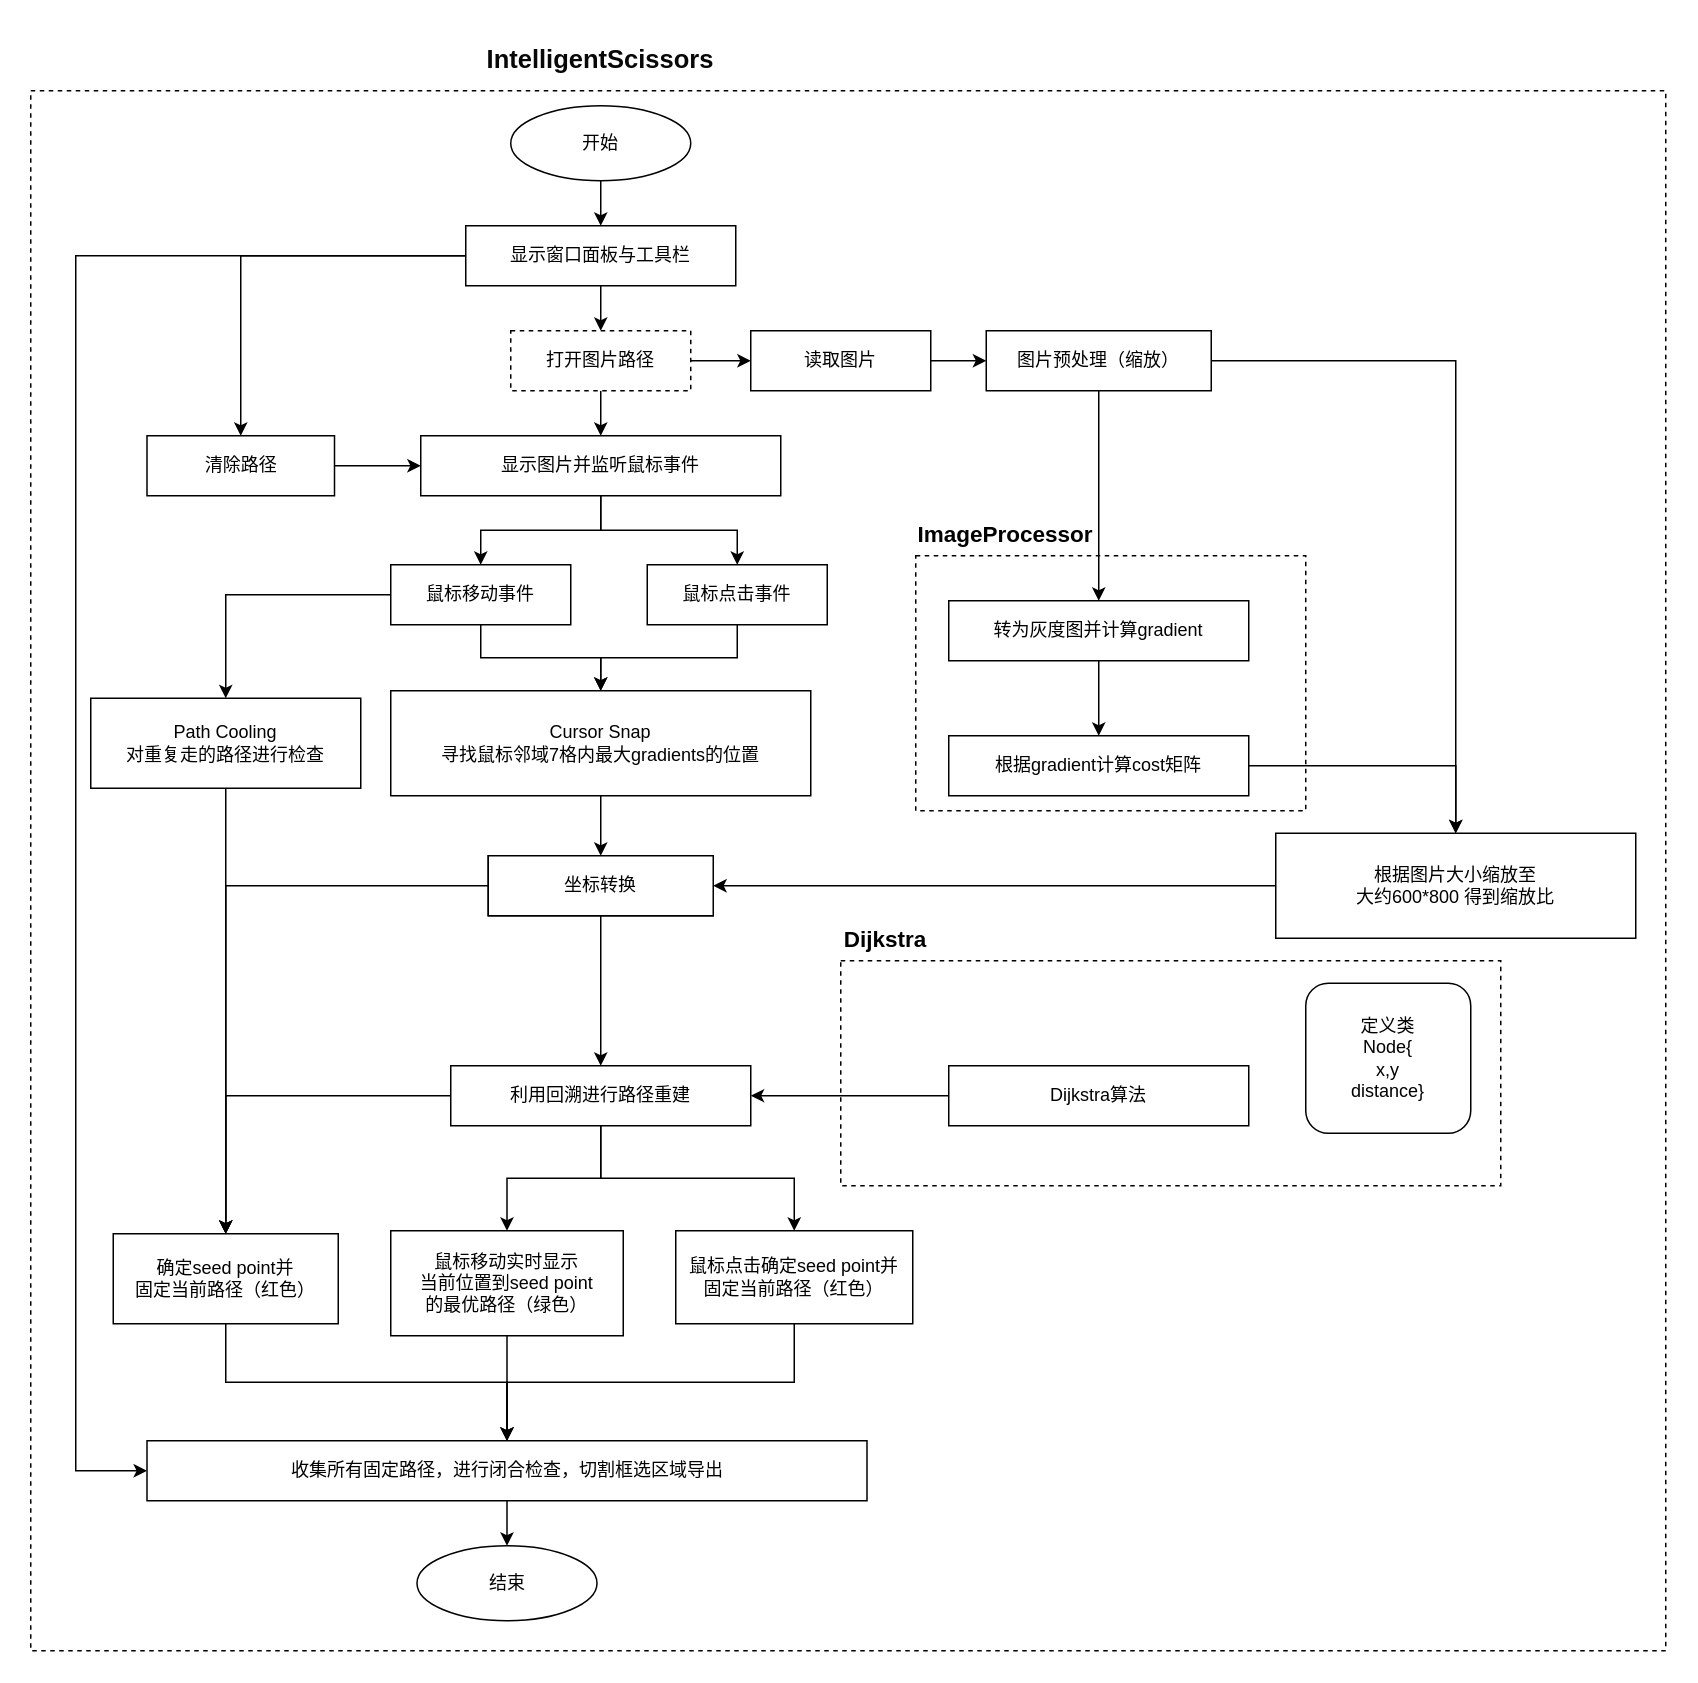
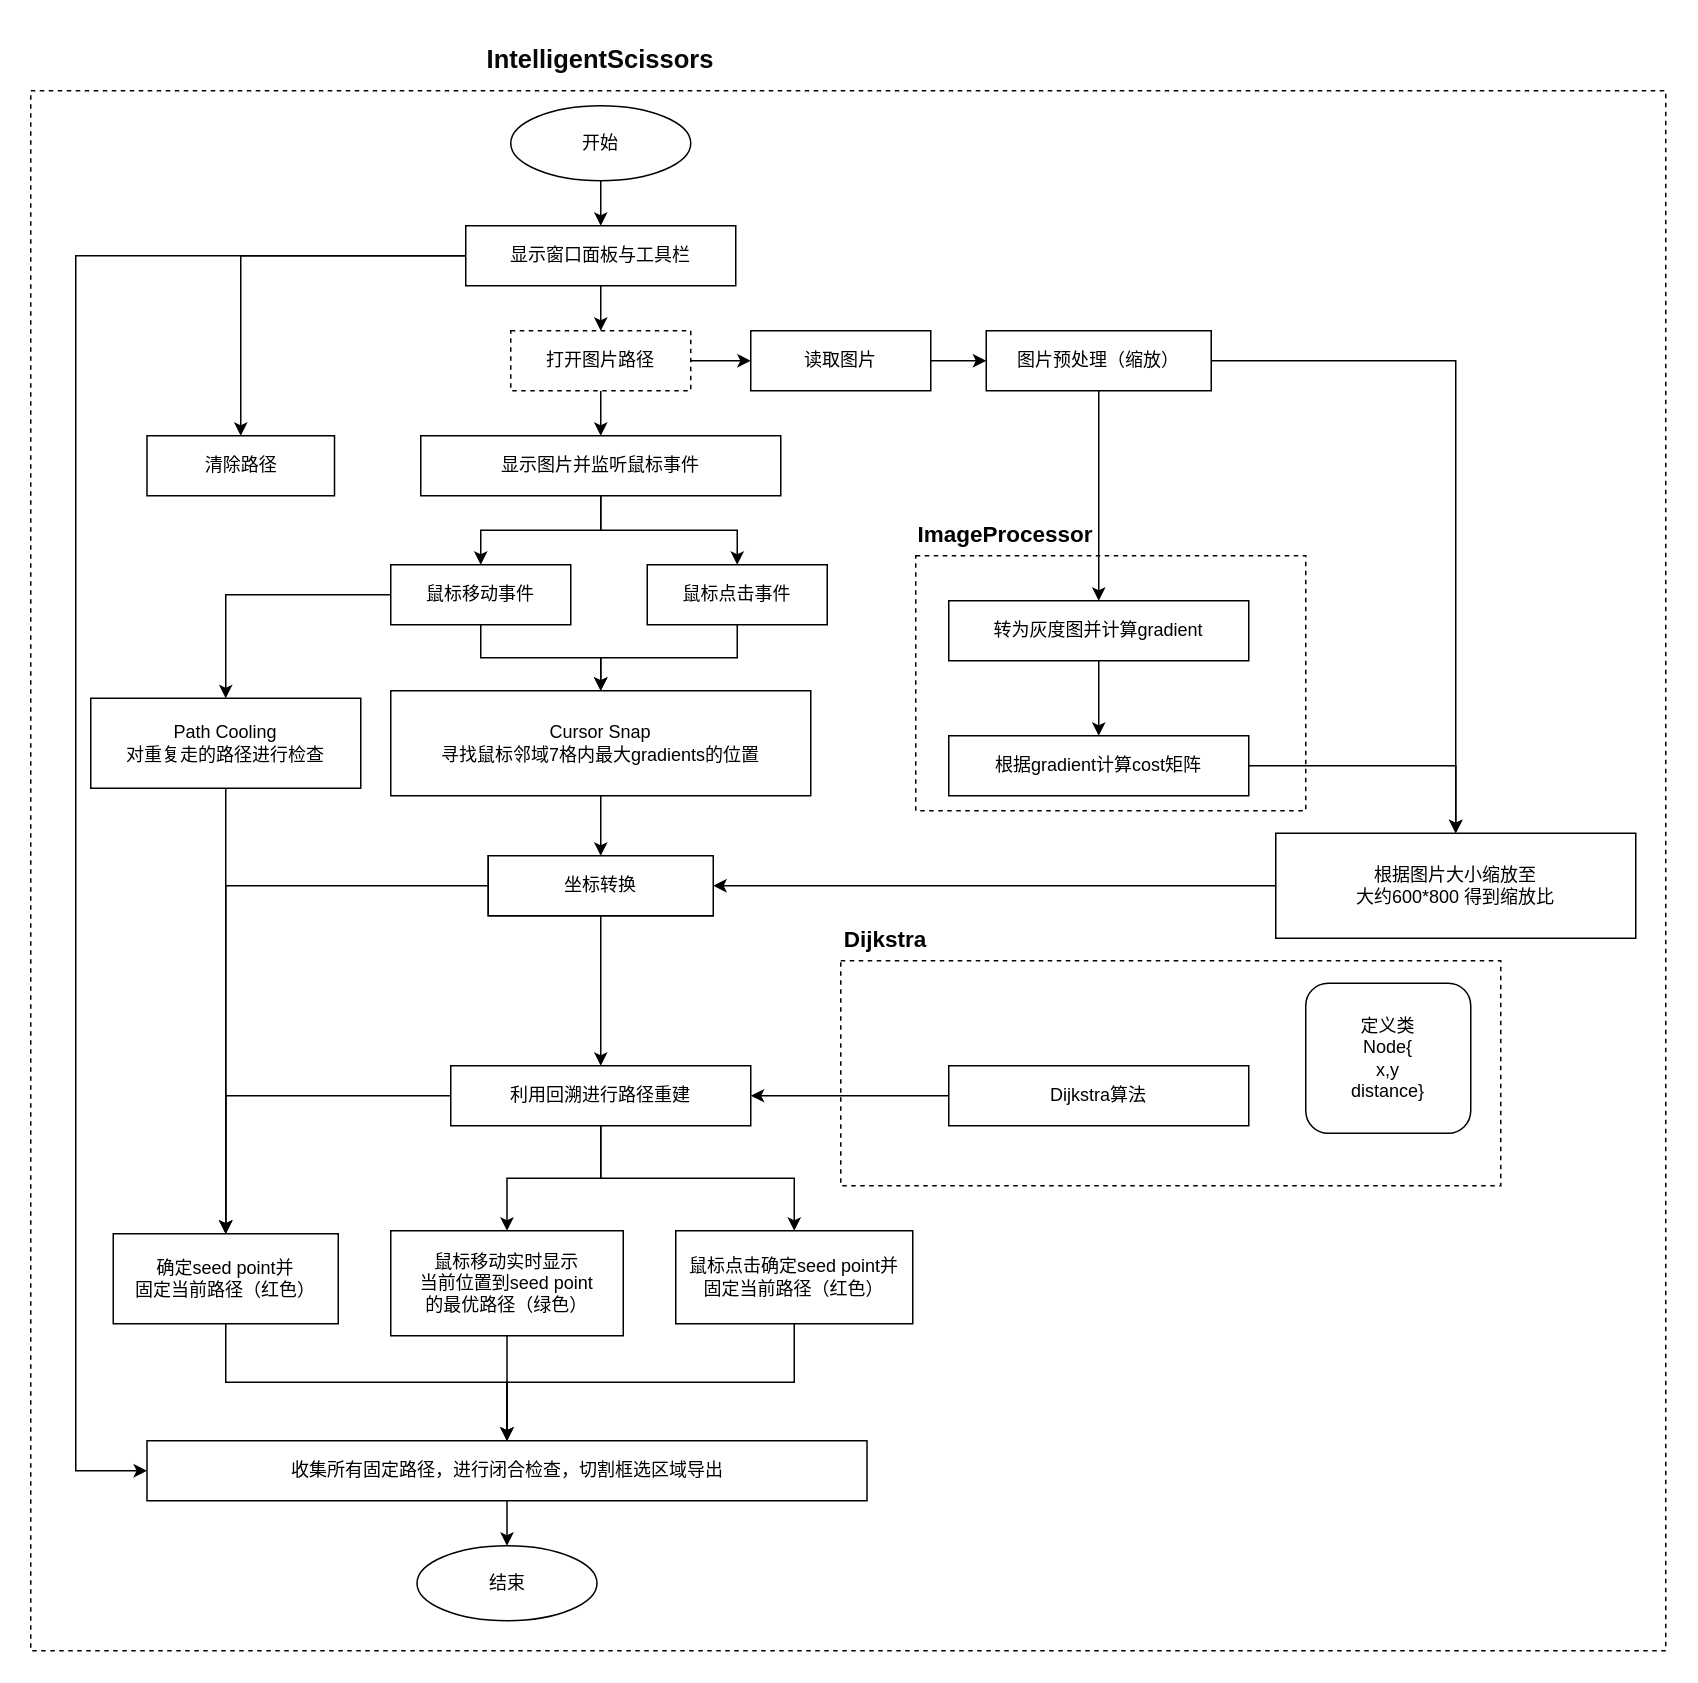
edge "清除路径" -> "显示图片并监听鼠标事件": removed
